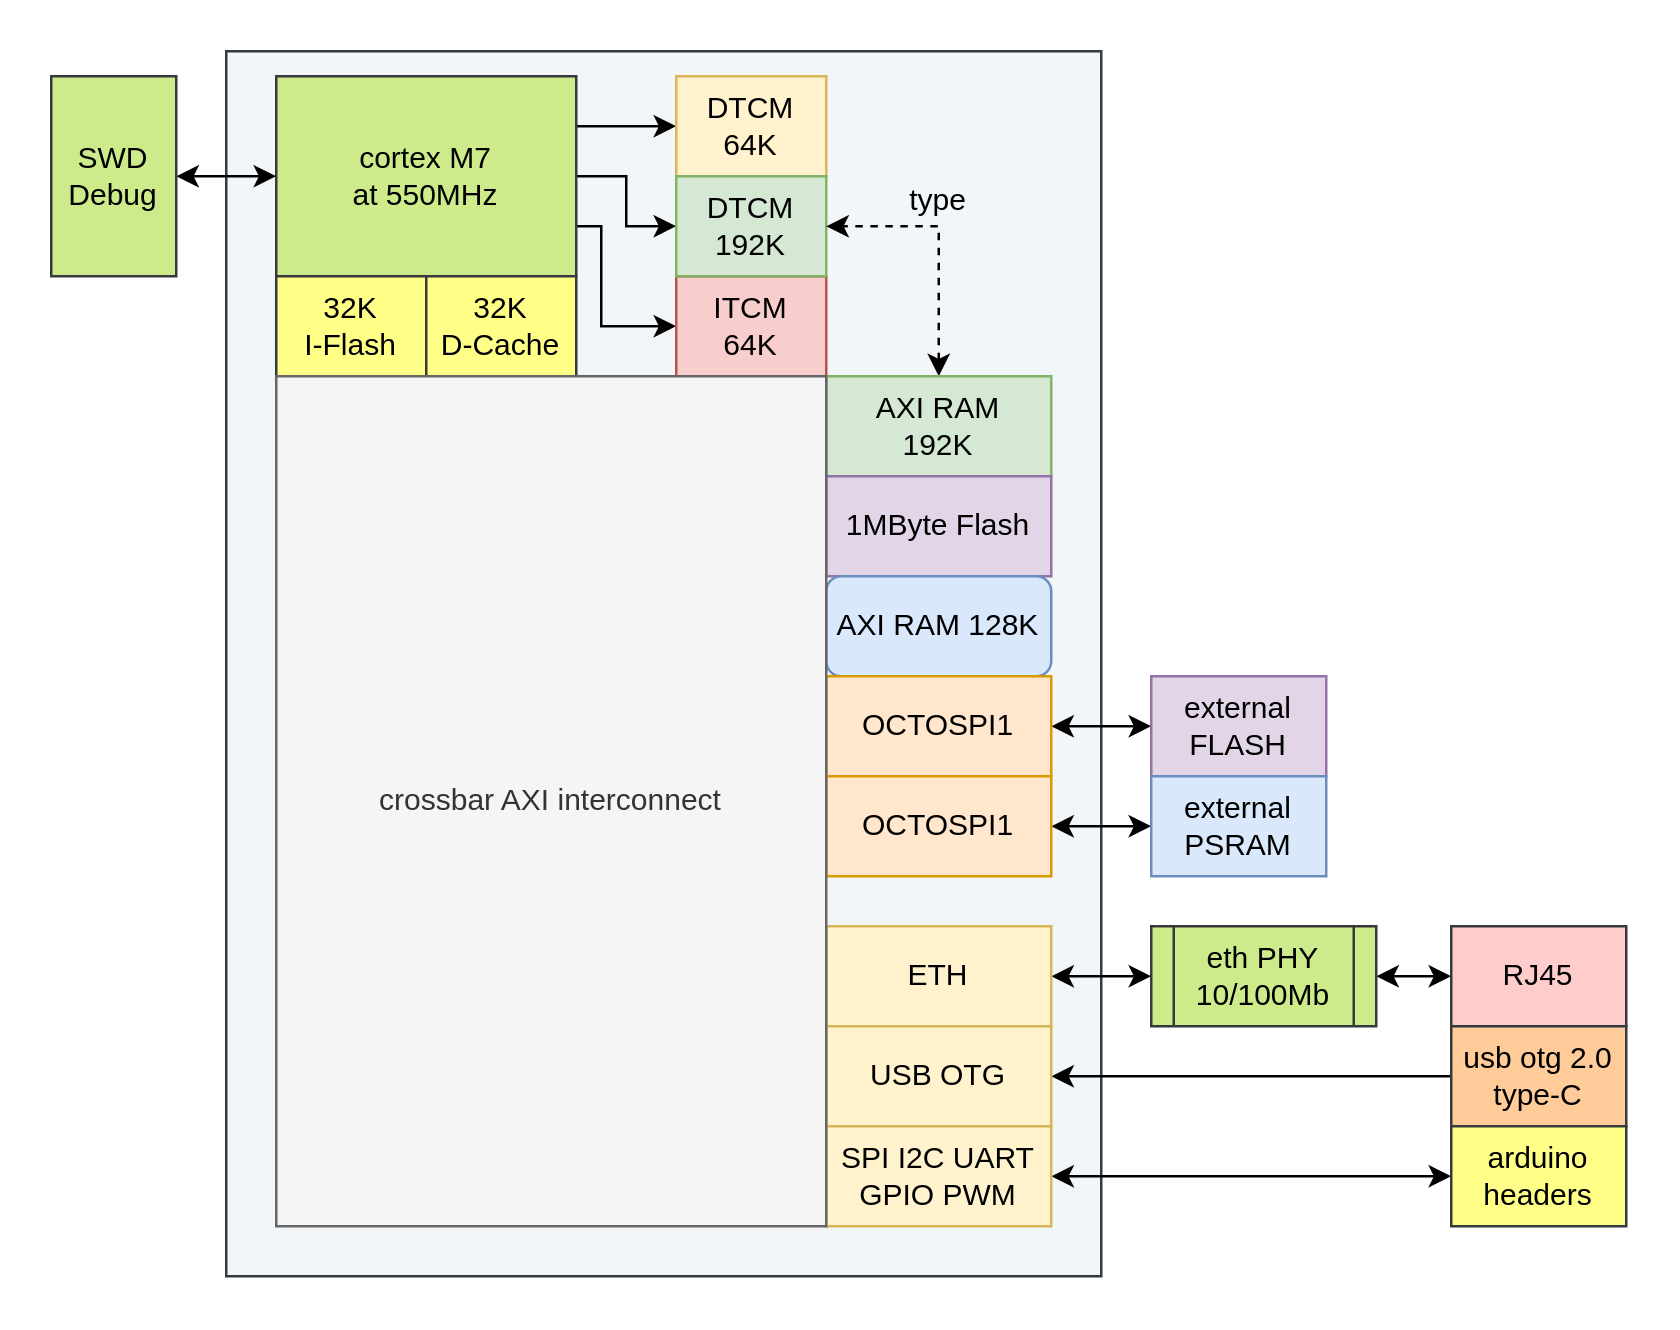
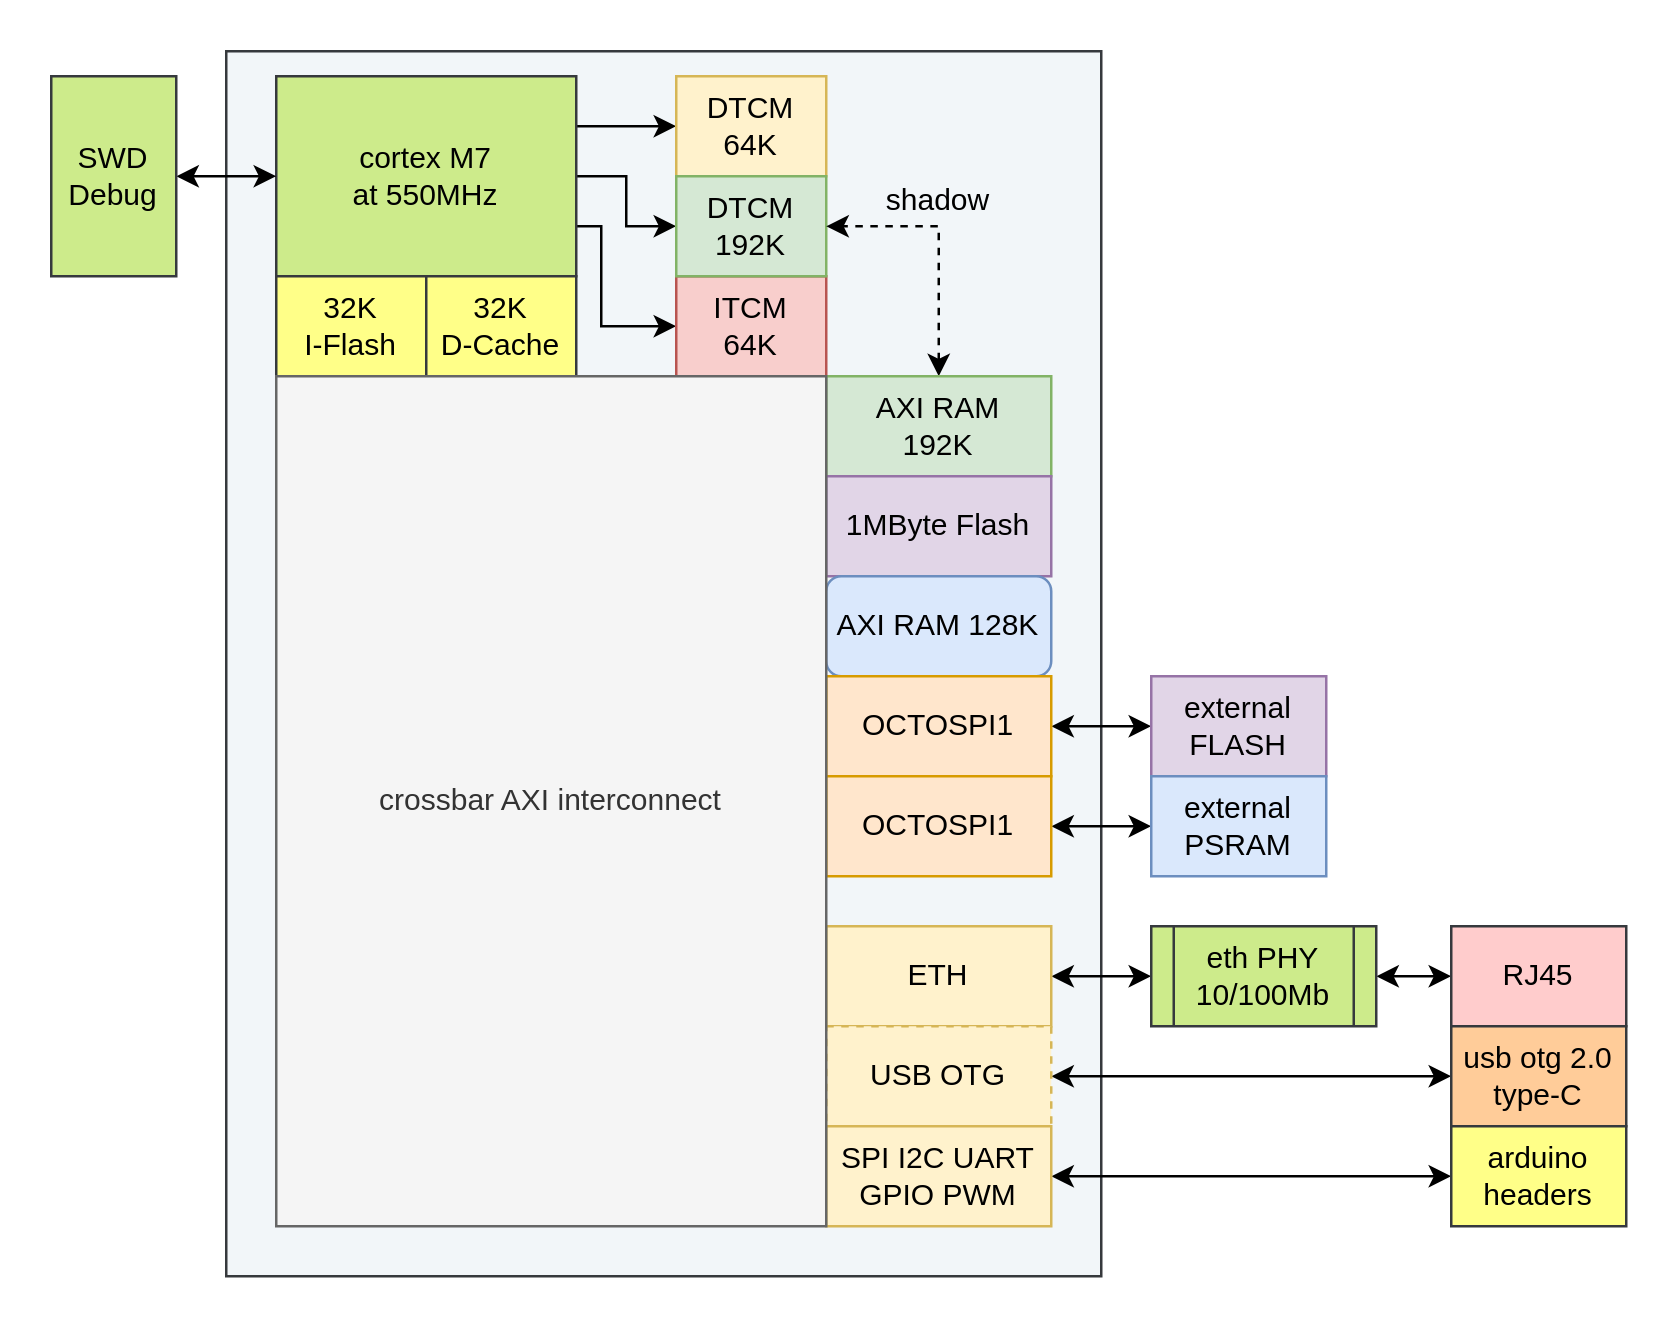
node "type": label "type" -> "shadow"
node "USB OTG": style solid -> dashed
edge "usb otg 2.0 type-C" -> "USB OTG": arrowhead none -> classic
